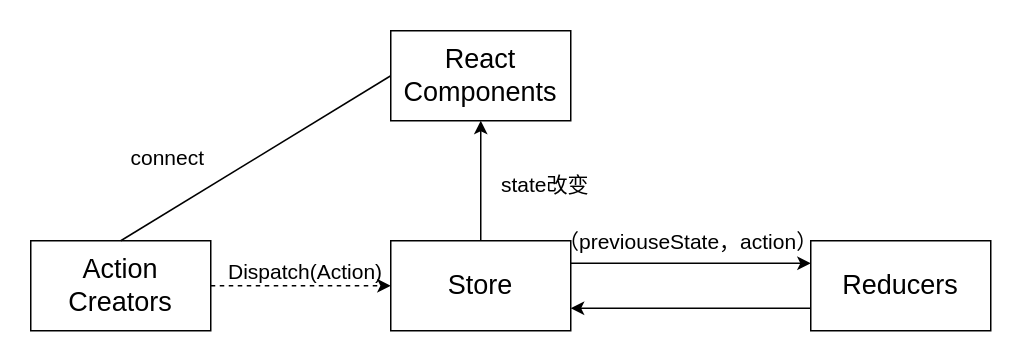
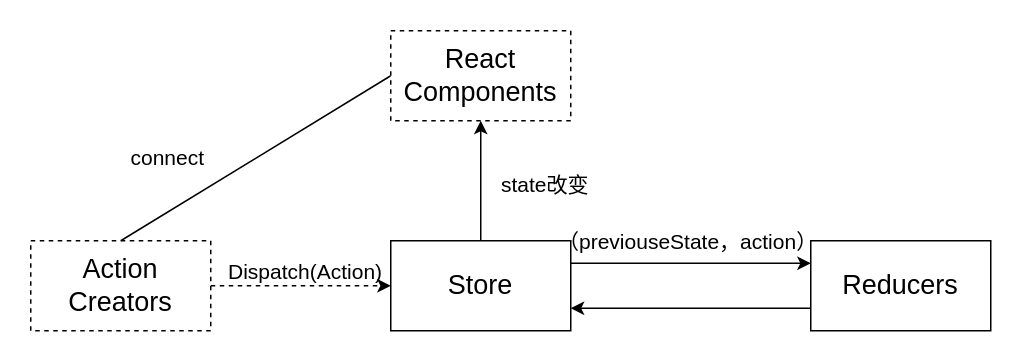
node "React Components": style solid -> dashed
node "Action Creators": style solid -> dashed
